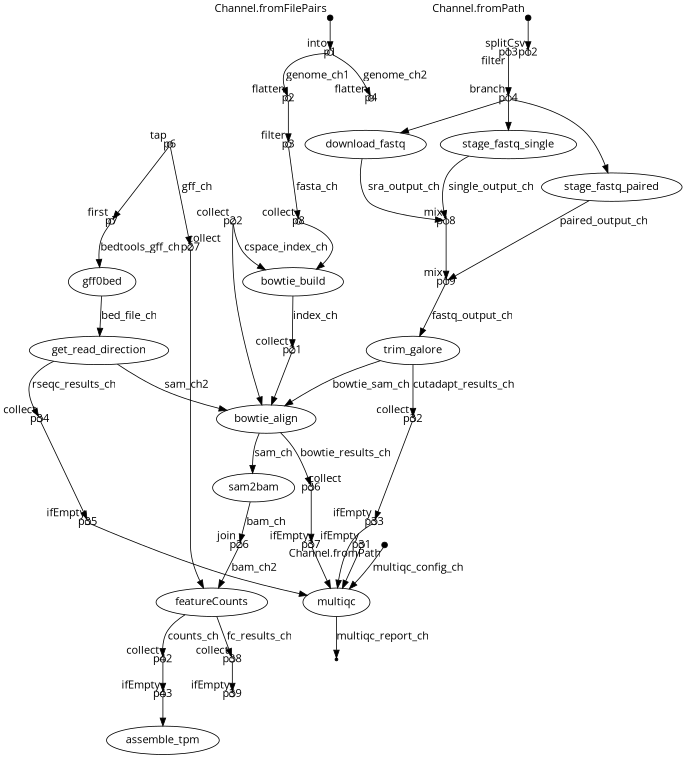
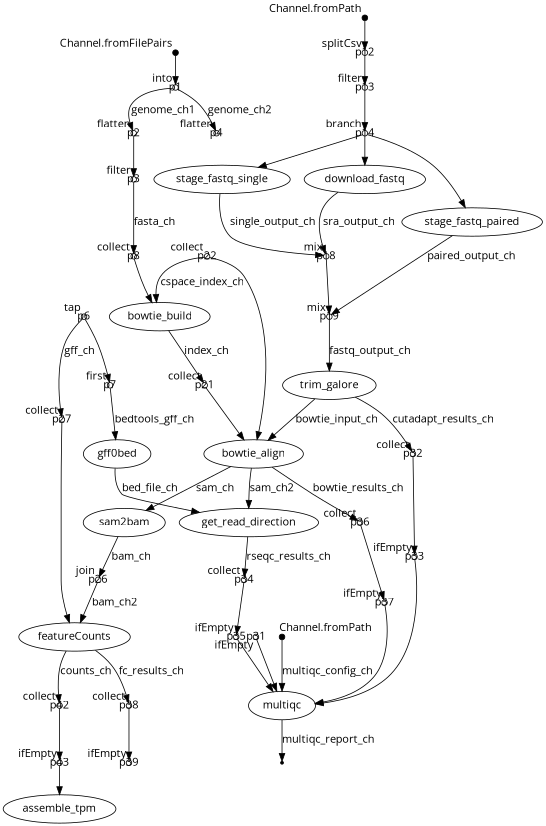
edge "p12 splitCsv" -> "p13 filter": added
edge "trim_galore" -> "bowtie_align": label "bowtie_sam_ch" -> "bowtie_input_ch"
edge "get_read_direction" -> "bowtie_align": reversed
